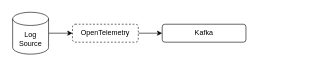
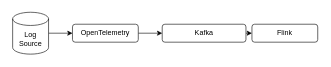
node "OpenTelemetry": style dashed -> solid
edge "Kafka" -> "Flink": added
node "Flink": added
